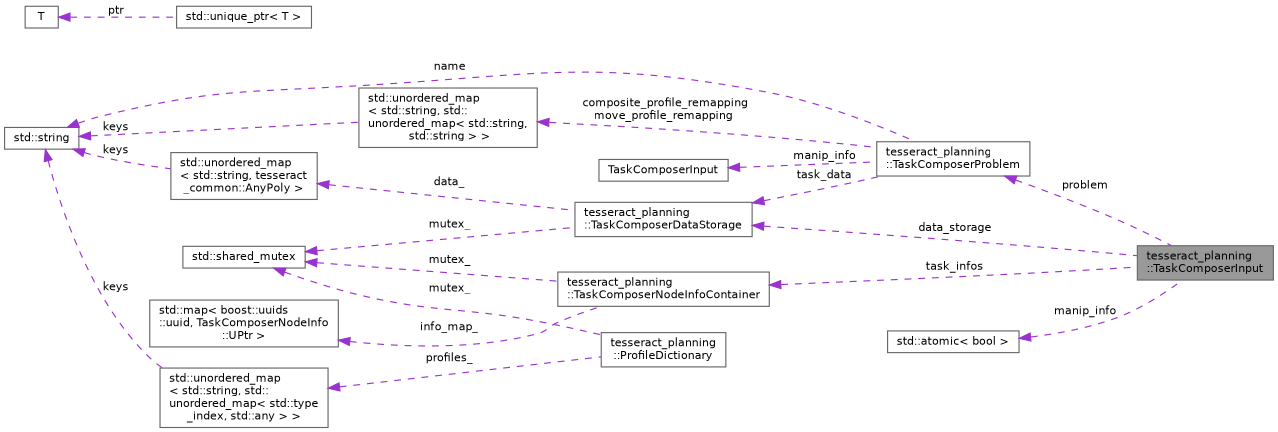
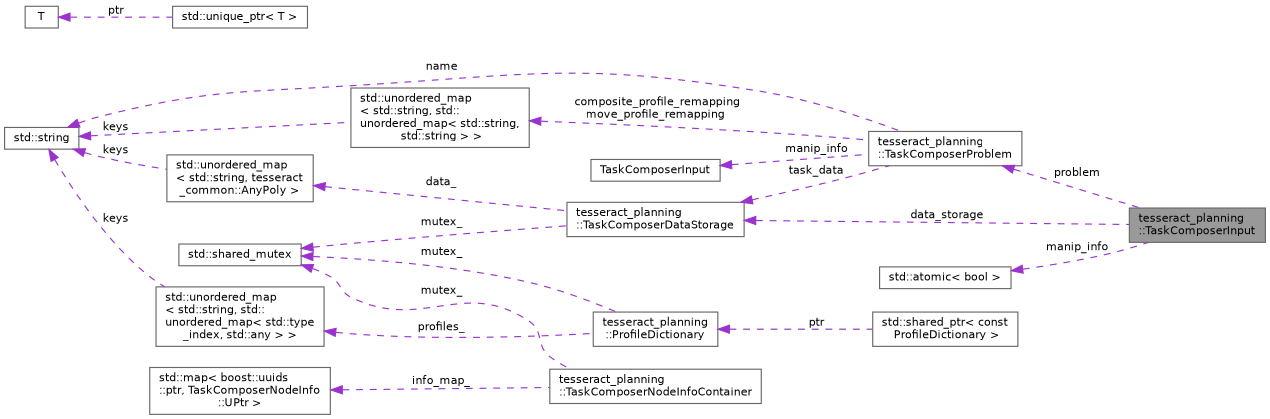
edge "tesseract_planning ::TaskComposerInput" -> "tesseract_planning ::TaskComposerNodeInfoContainer": removed, label "task_infos"
node "std::map< boost::uuids ::uuid, TaskComposerNodeInfo ::UPtr >": label "std::map< boost::uuids ::uuid, TaskComposerNodeInfo ::UPtr >" -> "std::map< boost::uuids ::ptr, TaskComposerNodeInfo ::UPtr >"
node "std::shared_ptr< const ProfileDictionary >": added
